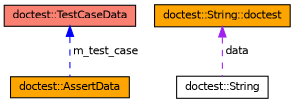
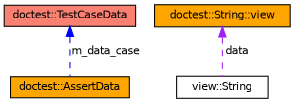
node "doctest::String::doctest": label "doctest::String::doctest" -> "doctest::String::view"
edge "doctest::AssertData" -> "doctest::TestCaseData": label " m_test_case" -> " m_data_case"
node "doctest::String": label "doctest::String" -> "view::String"
